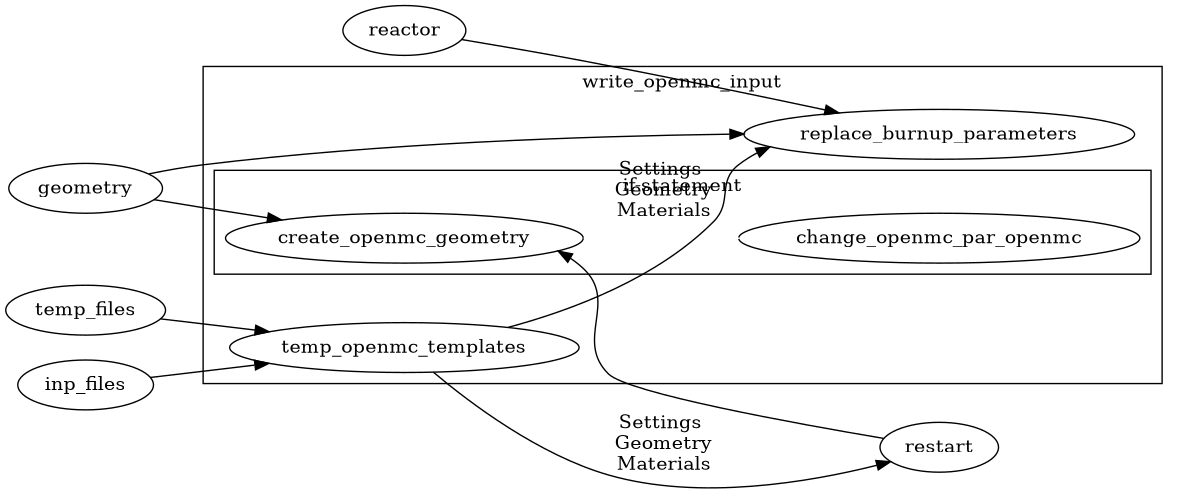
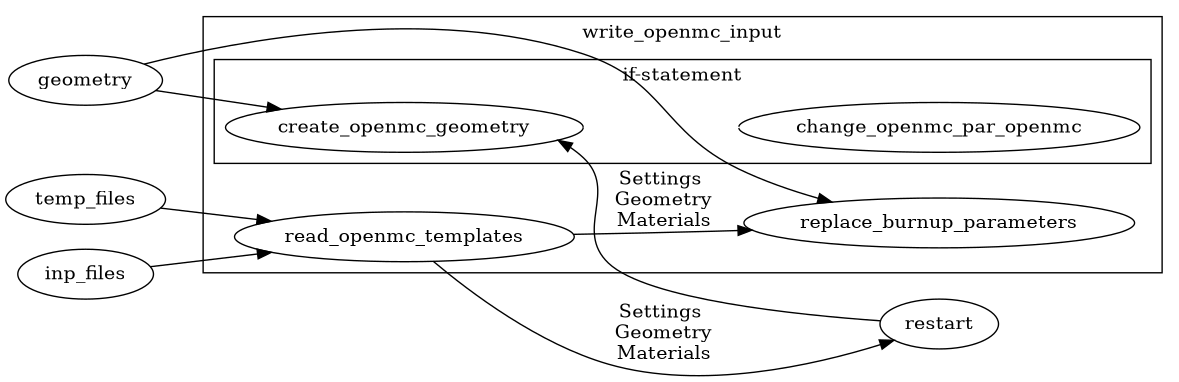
node "reactor": removed
node "temp_openmc_templates": label "temp_openmc_templates" -> "read_openmc_templates"
